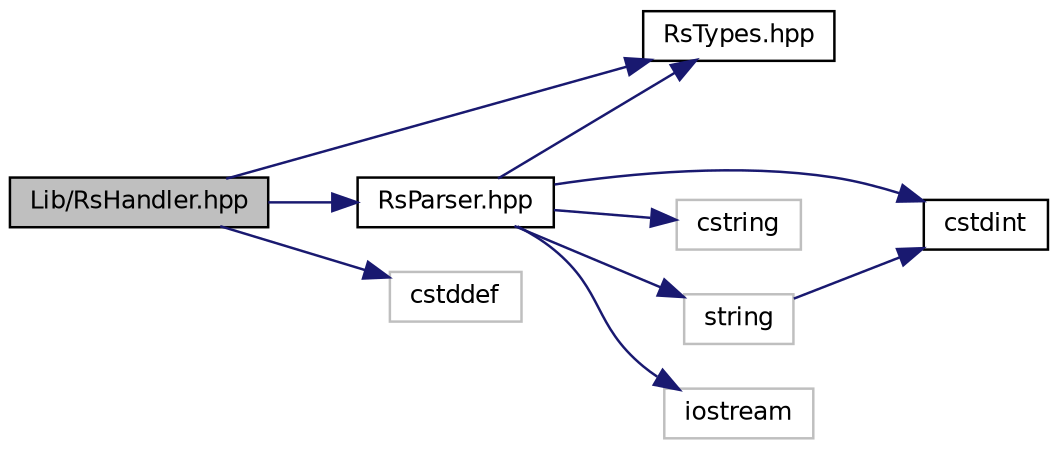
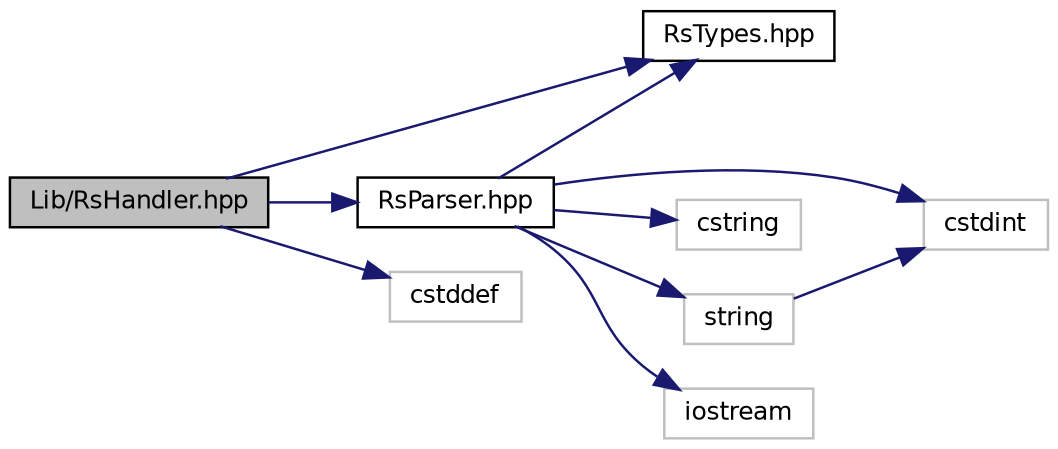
node "cstdint": color black -> grey75
